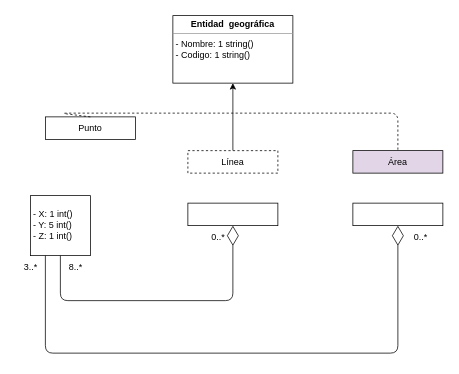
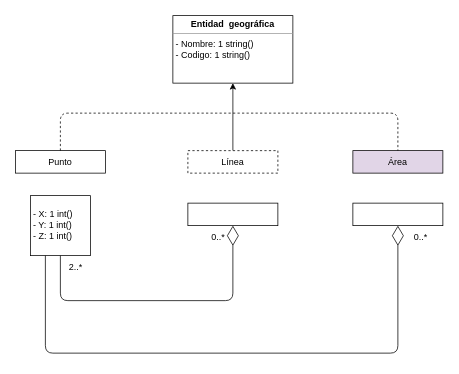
node "Punto": moved (90, 128) -> (60, 162)
node "- X: 1 int() - Y: 5 int() - Z: 1 int()": label "- X: 1 int() - Y: 5 int() - Z: 1 int()" -> "- X: 1 int() - Y: 1 int() - Z: 1 int()"
node "3..*": removed
node "8..*": label "8..*" -> "2..*"
